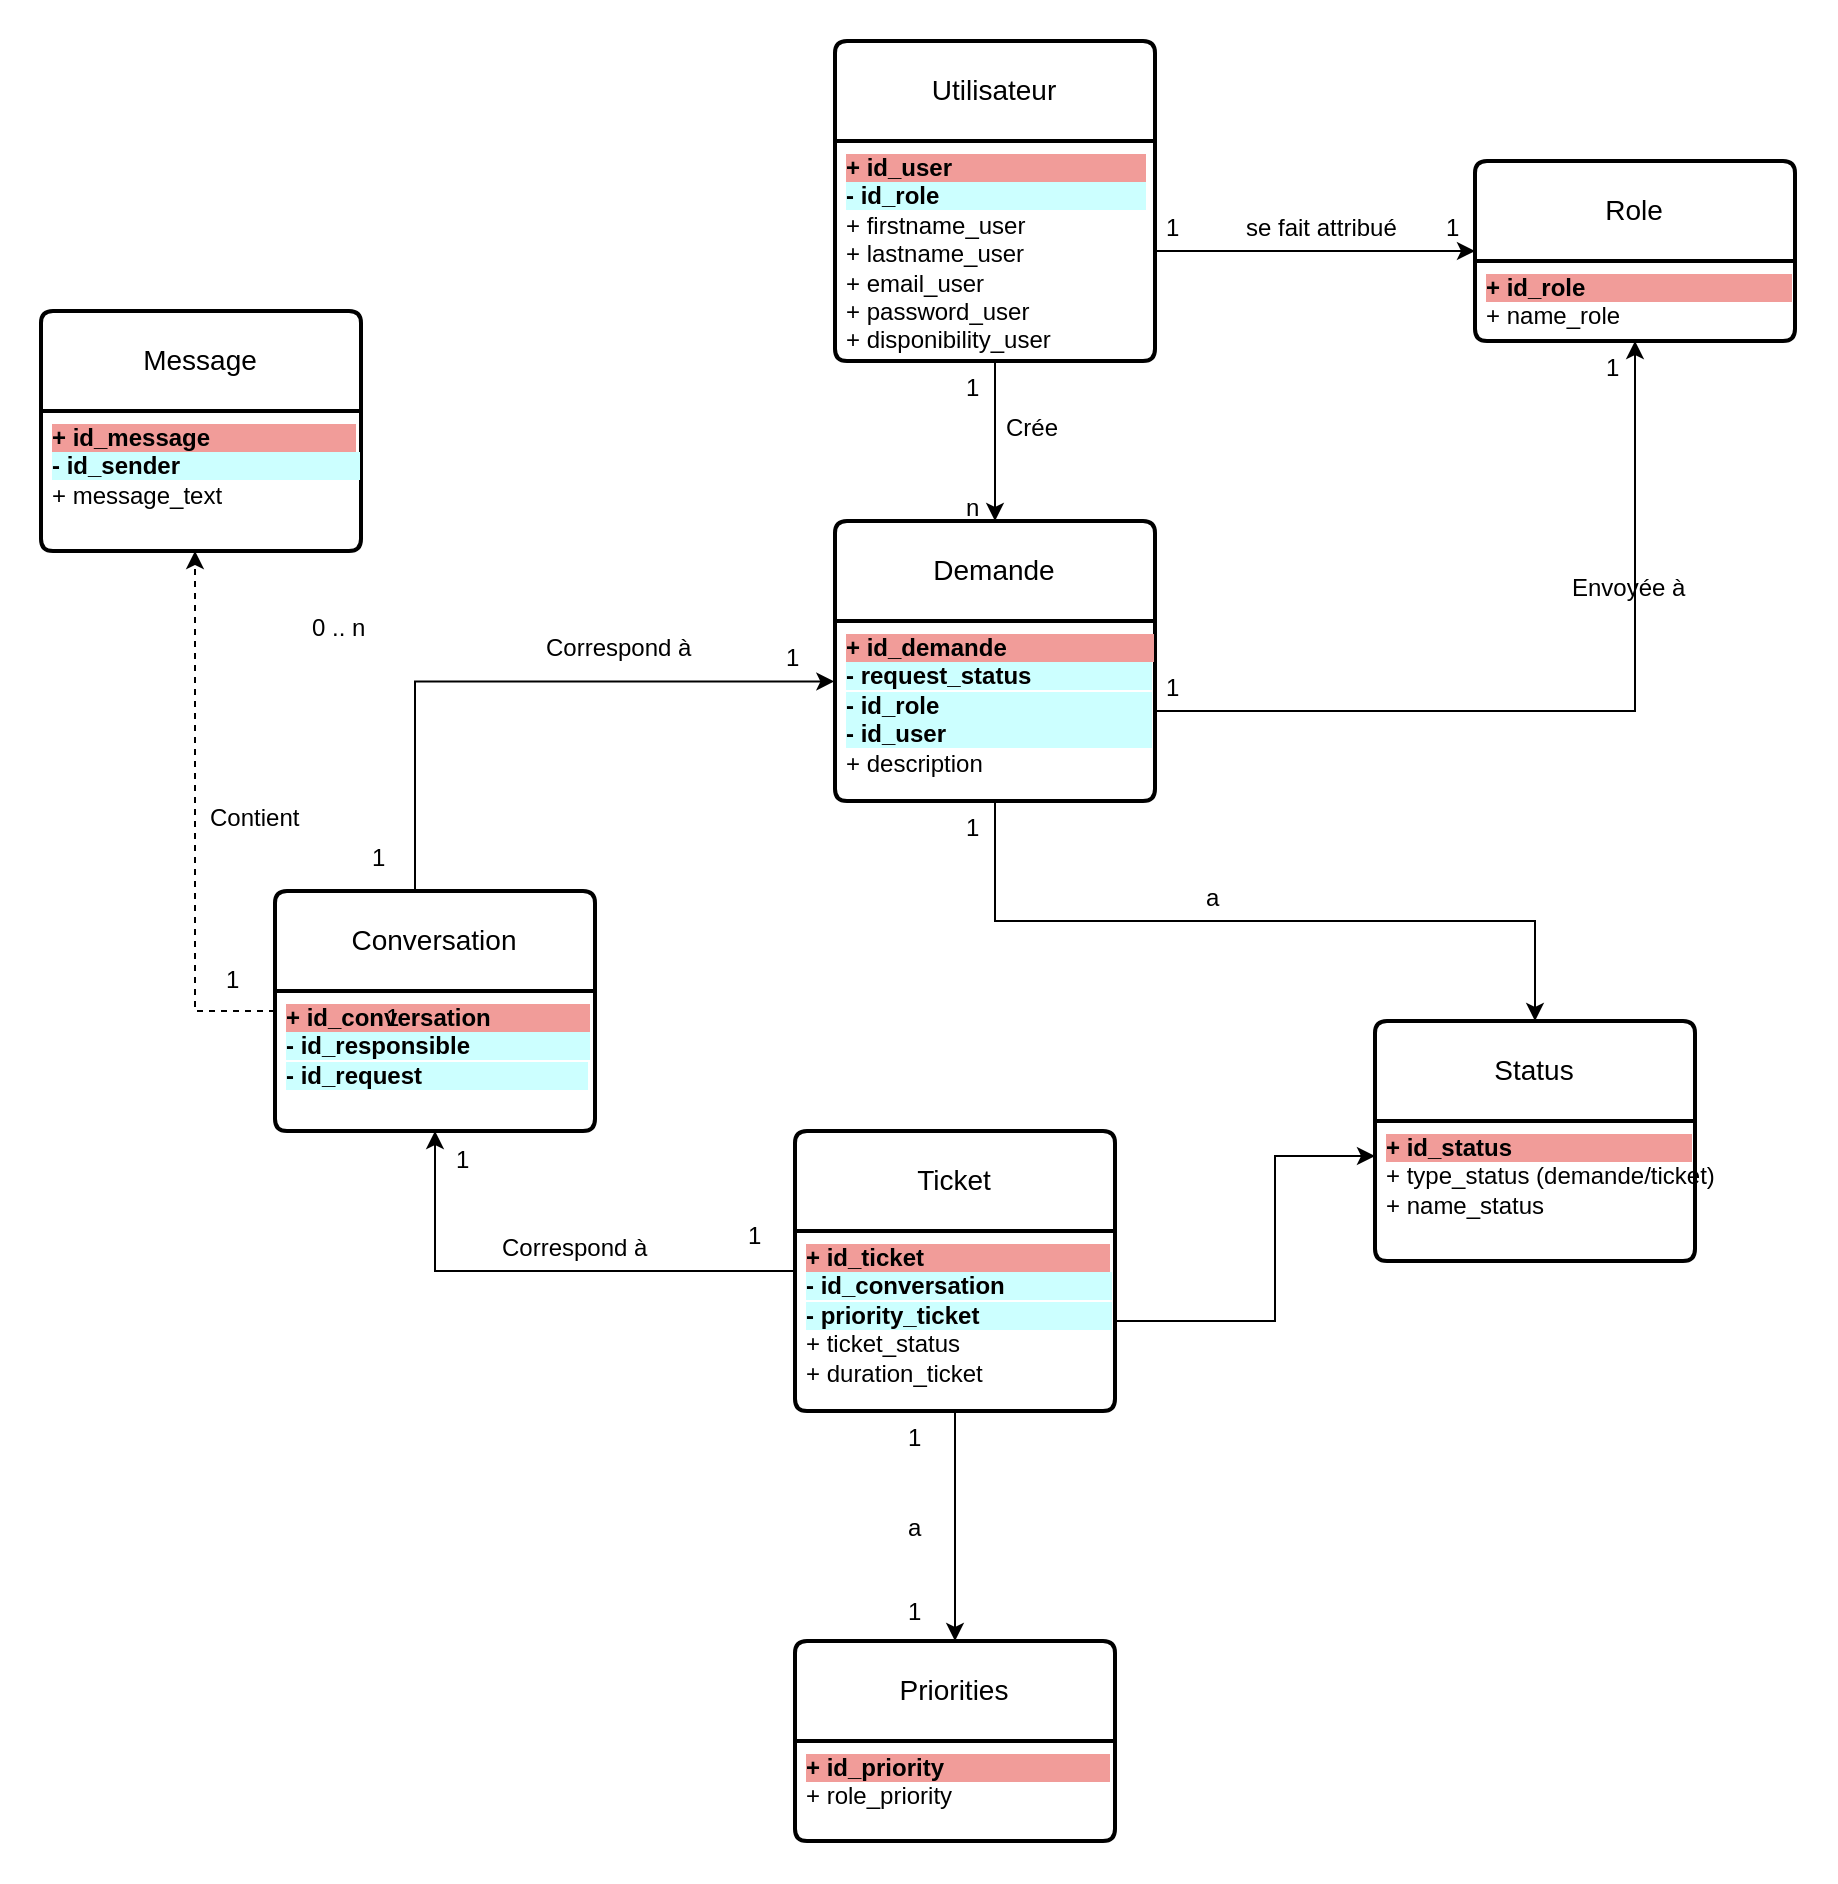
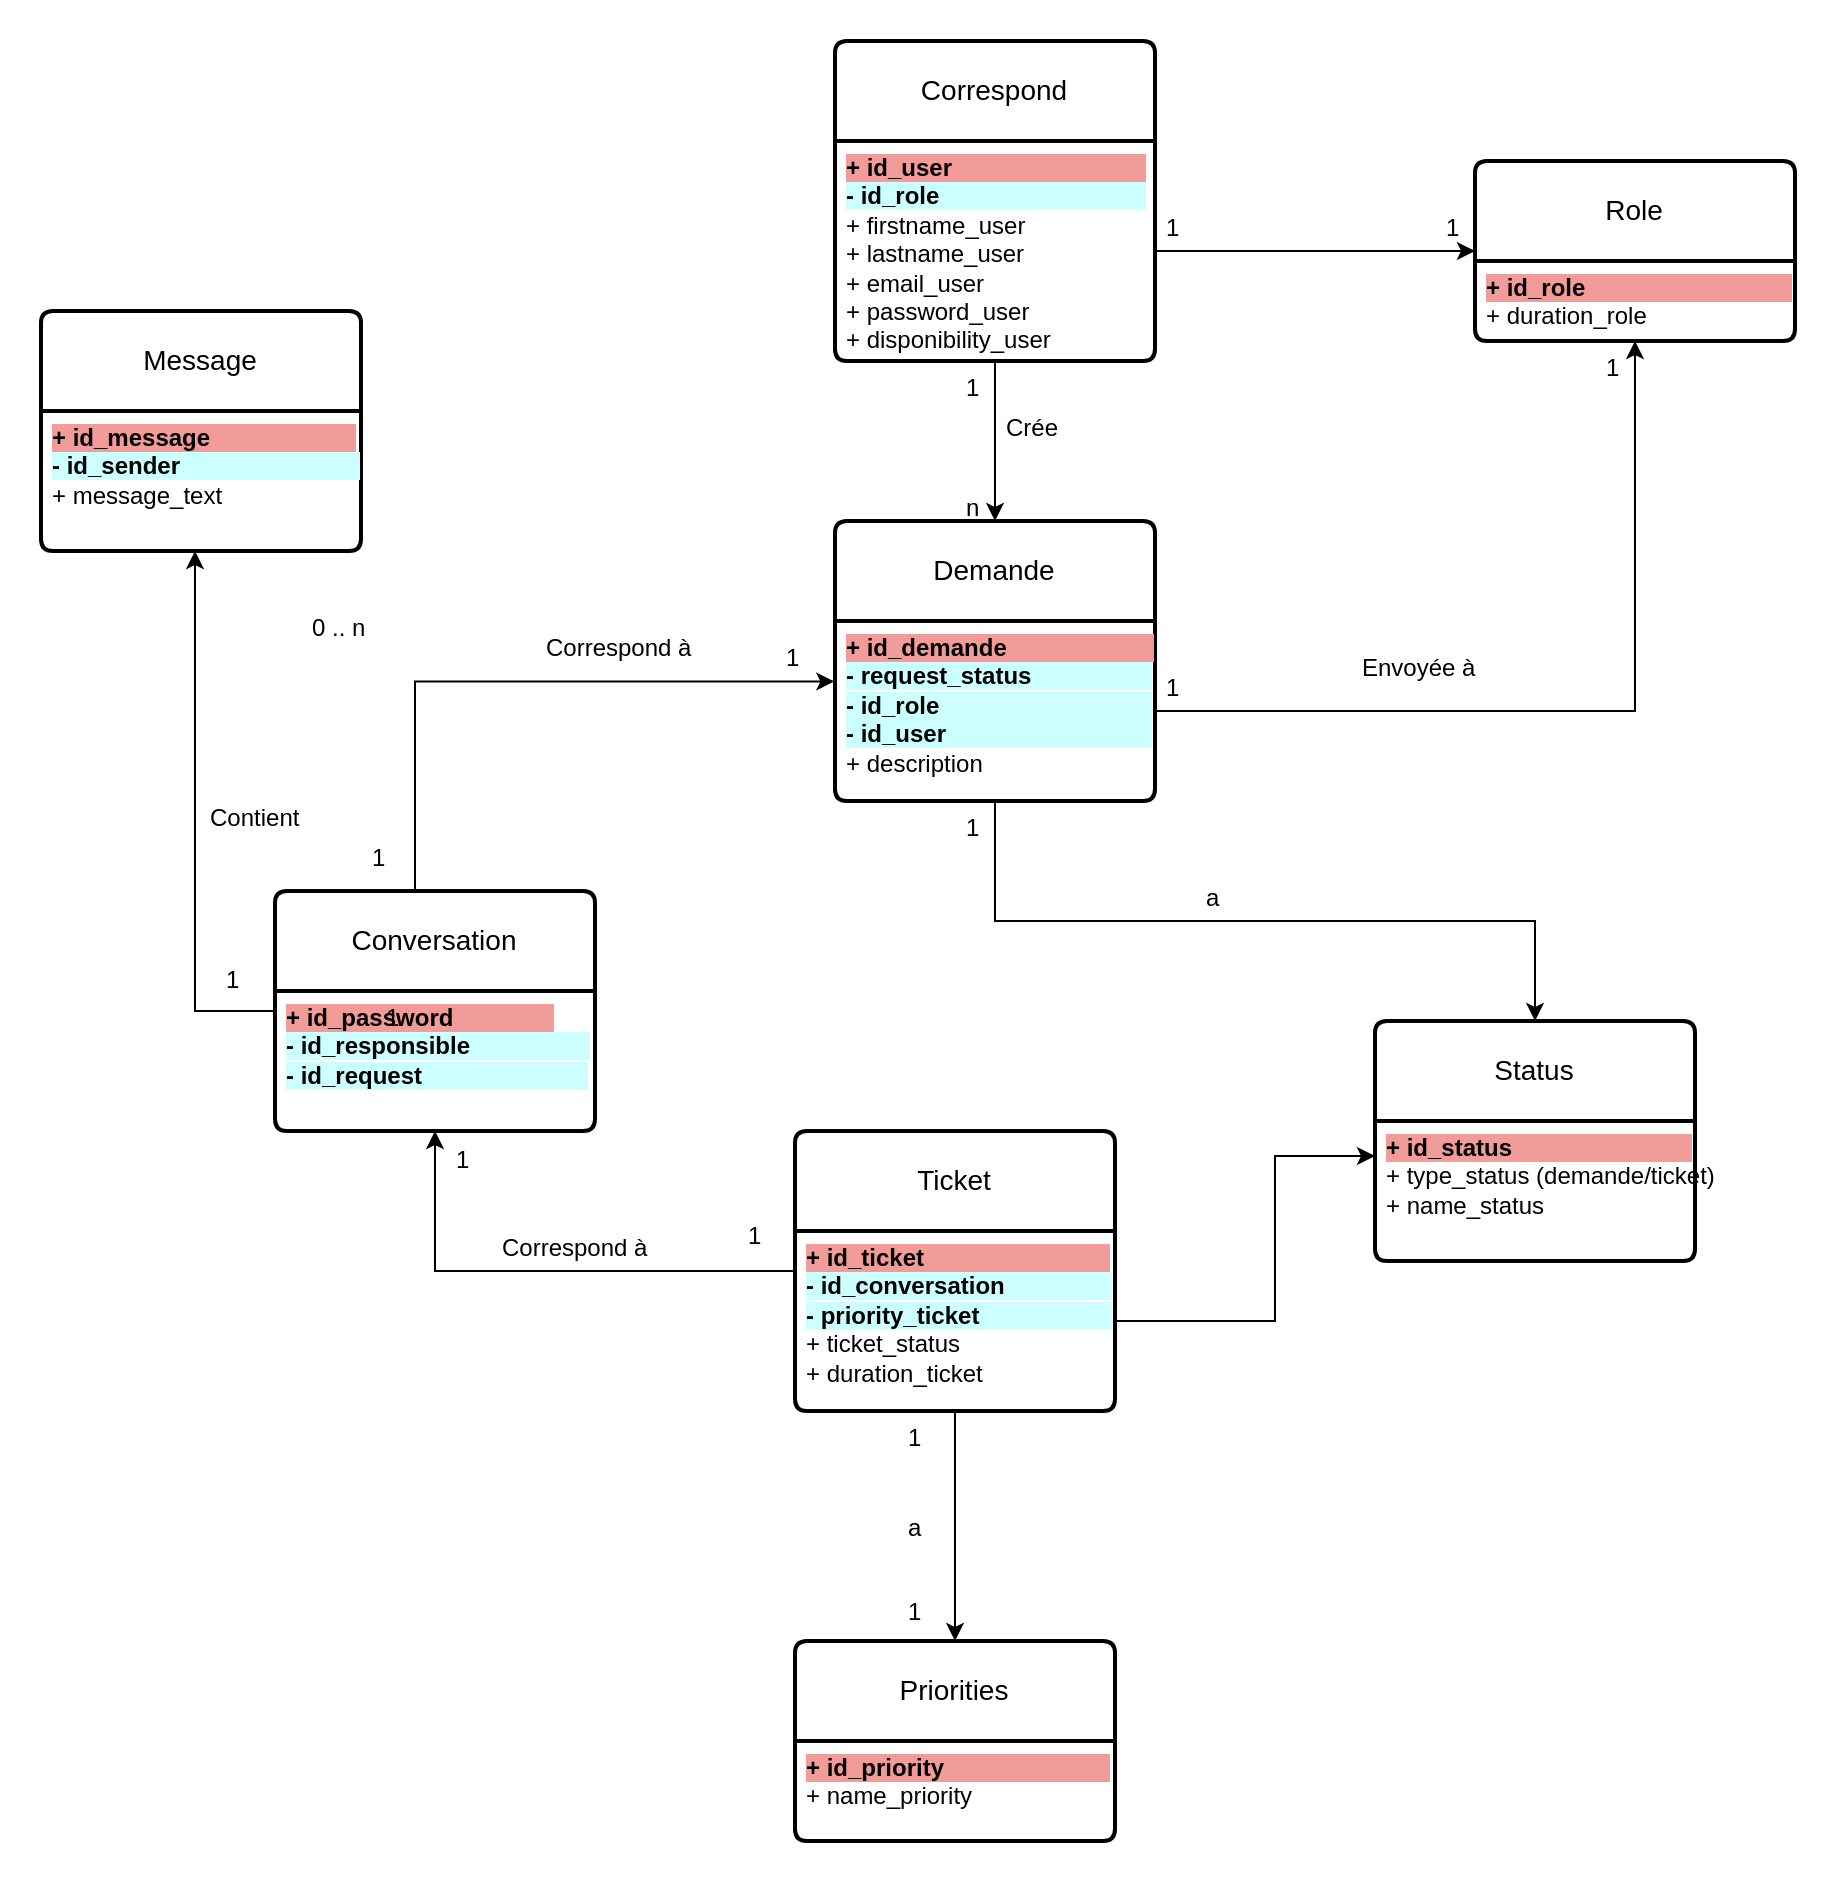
node "Utilisateur": label "Utilisateur" -> "Correspond"
node "se fait attribué": removed
node "+ id_role + name_role": label "+ id_role + name_role" -> "+ id_role + duration_role"
node "Envoyée à": moved (1656, 591) -> (1446, 671)
edge "Conversation" -> "+ id_message - id_sender + message_text": style dashed -> solid
node "+ id_conversation - id_responsible - id_request": label "+ id_conversation - id_responsible - id_request" -> "+ id_password - id_responsible - id_request"
node "+ id_priority + role_priority": label "+ id_priority + role_priority" -> "+ id_priority + name_priority"
